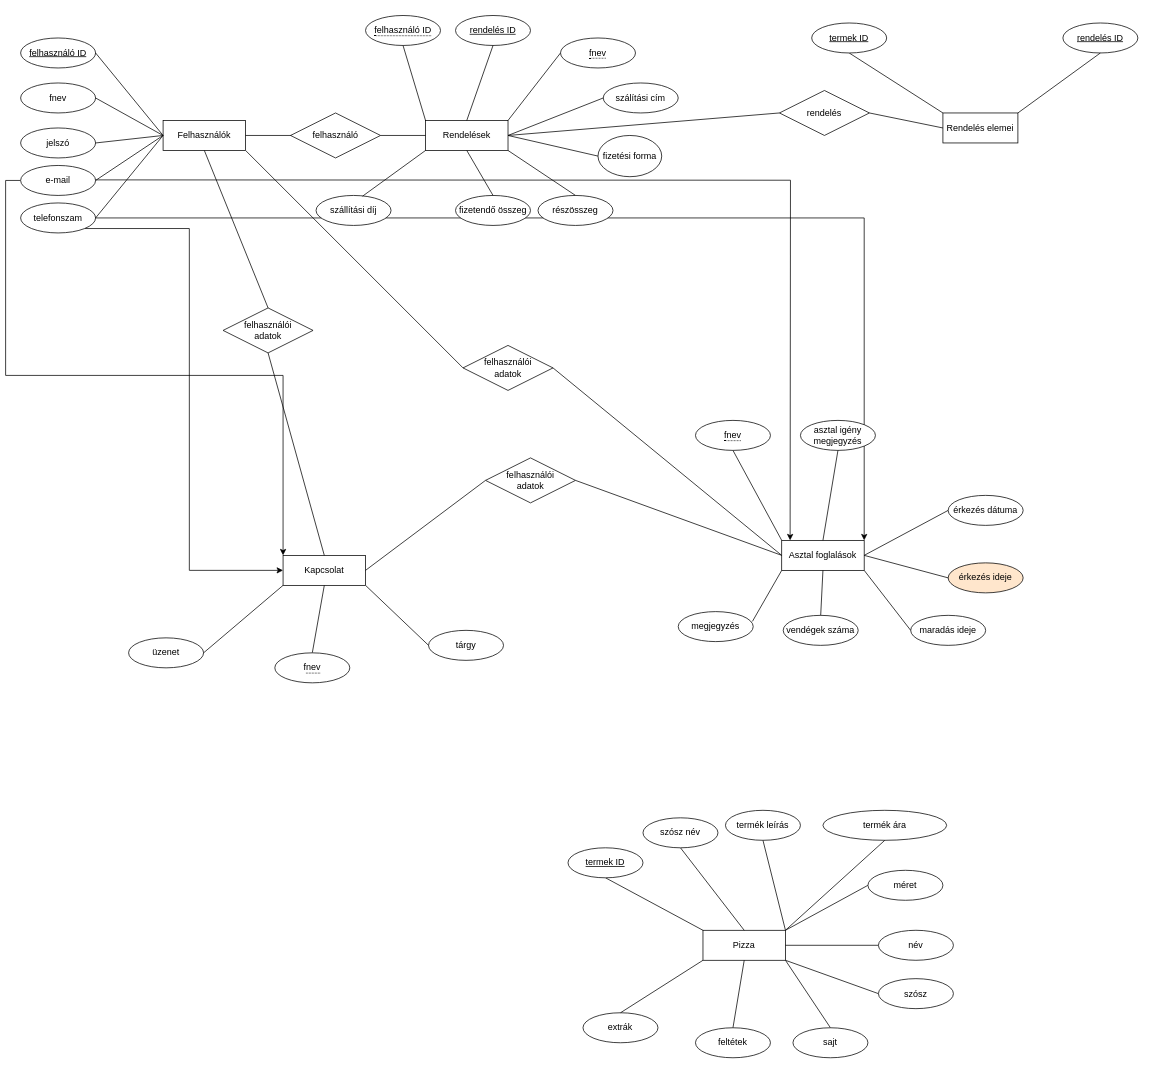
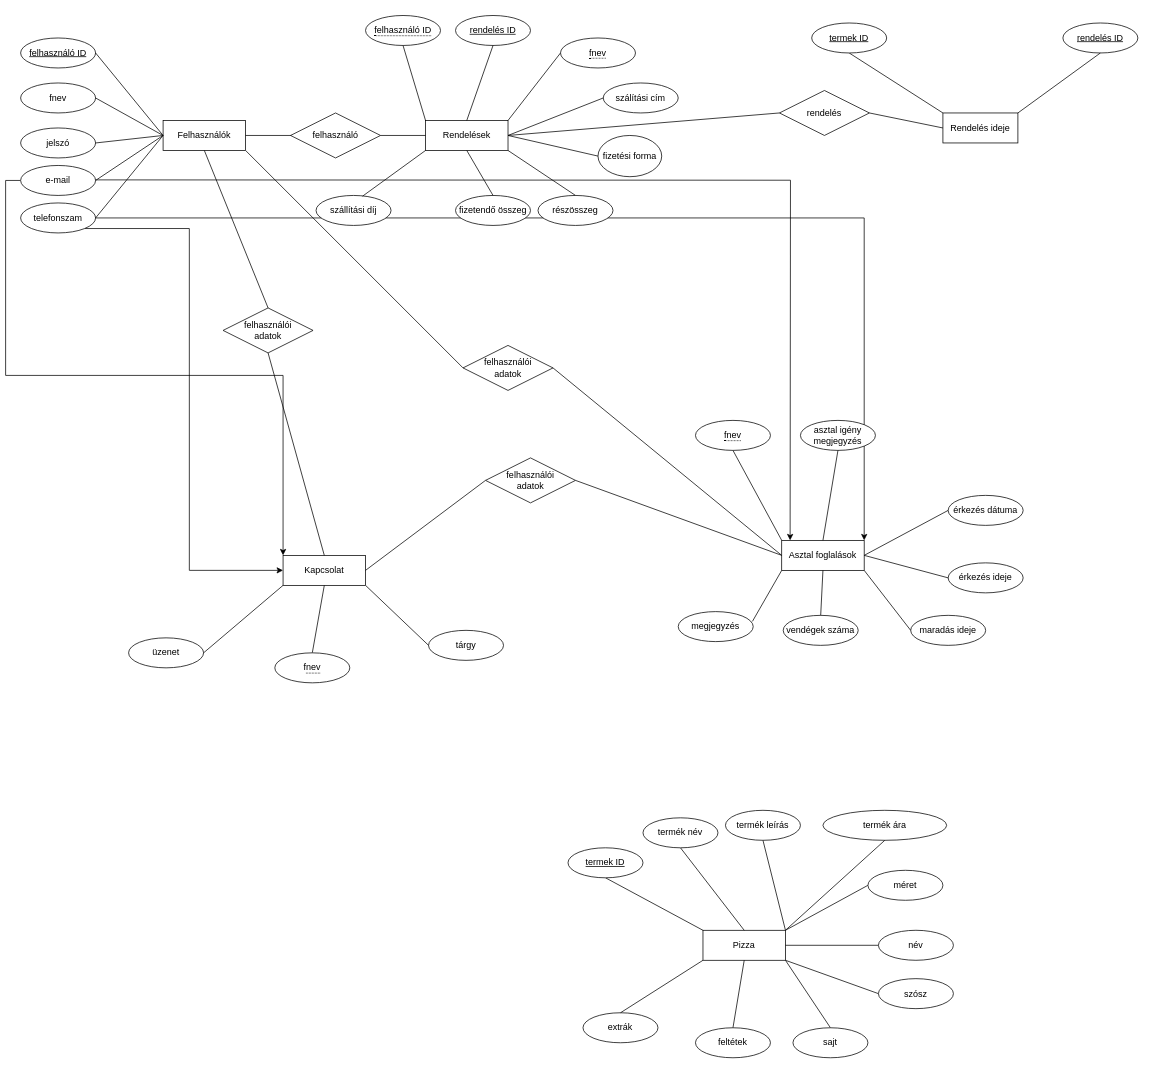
node "Rendelés elemei": label "Rendelés elemei" -> "Rendelés ideje"
node "érkezés ideje": fillcolor #ffe6cc -> #ffffff
node "szósz név": label "szósz név" -> "termék név"
